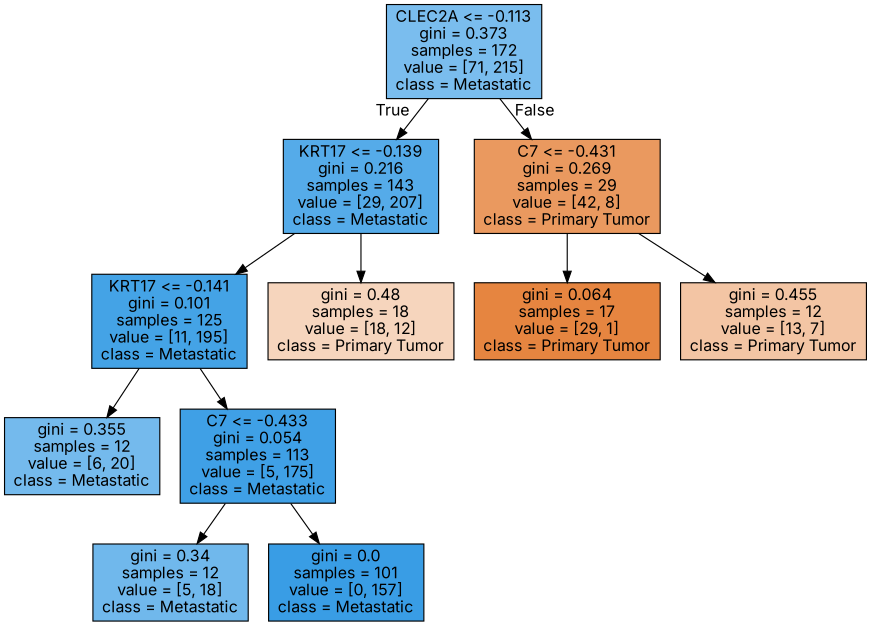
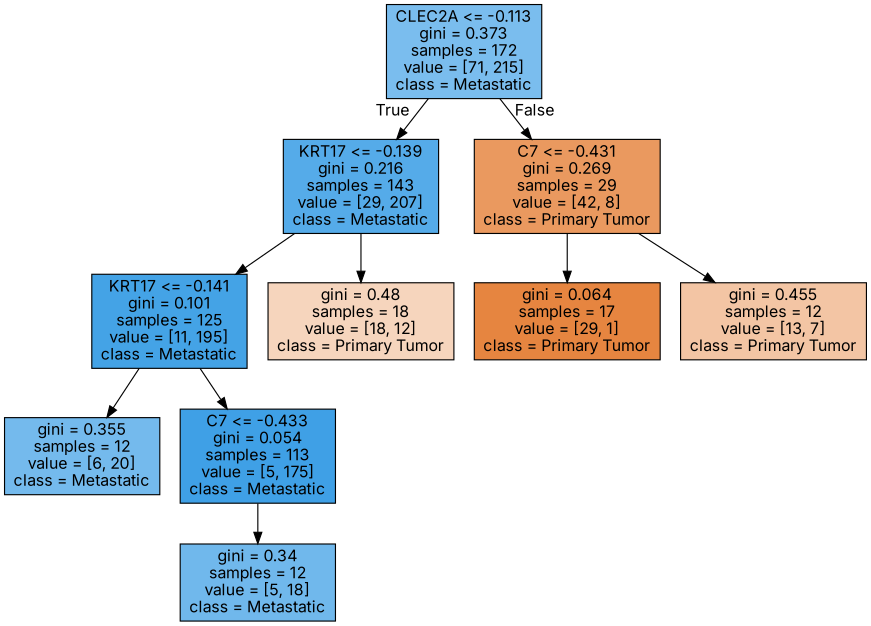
node "gini = 0.0 samples = 101 value = [0, 157] class = Metastatic": removed
